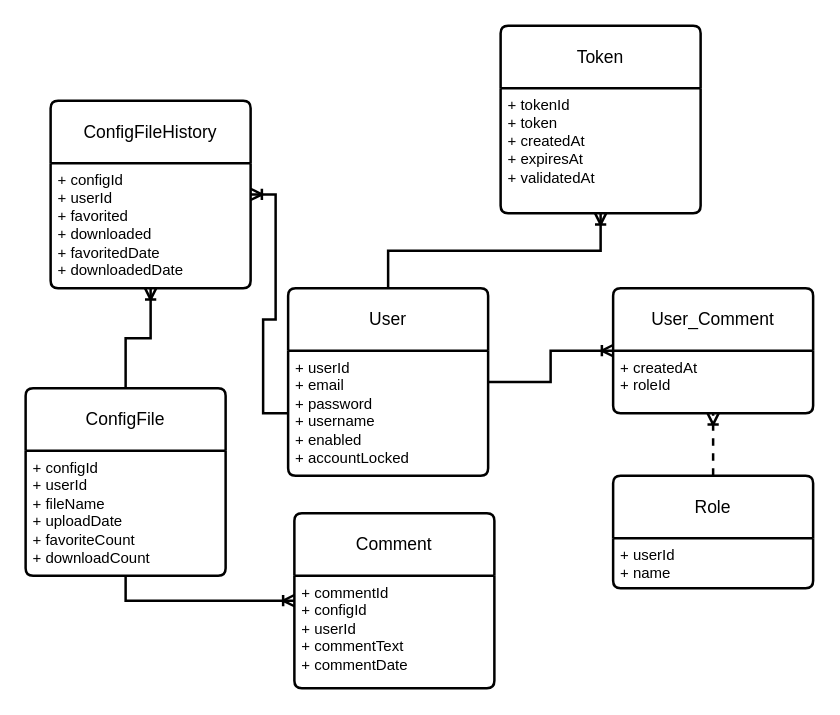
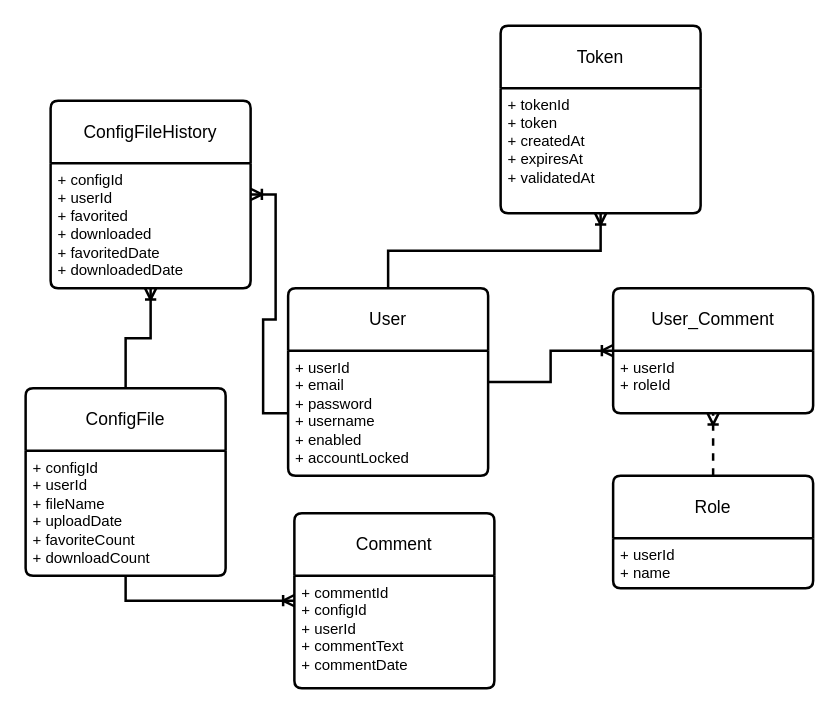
node "+ createdAt + roleId": label "+ createdAt + roleId" -> "+ userId + roleId"
